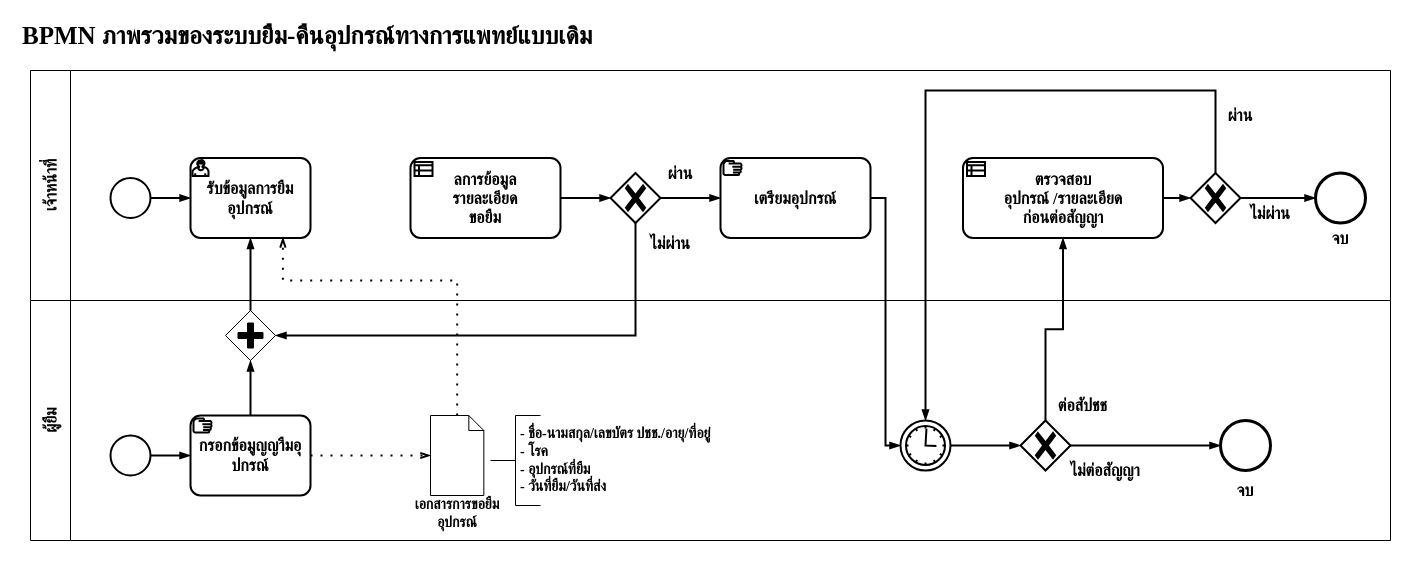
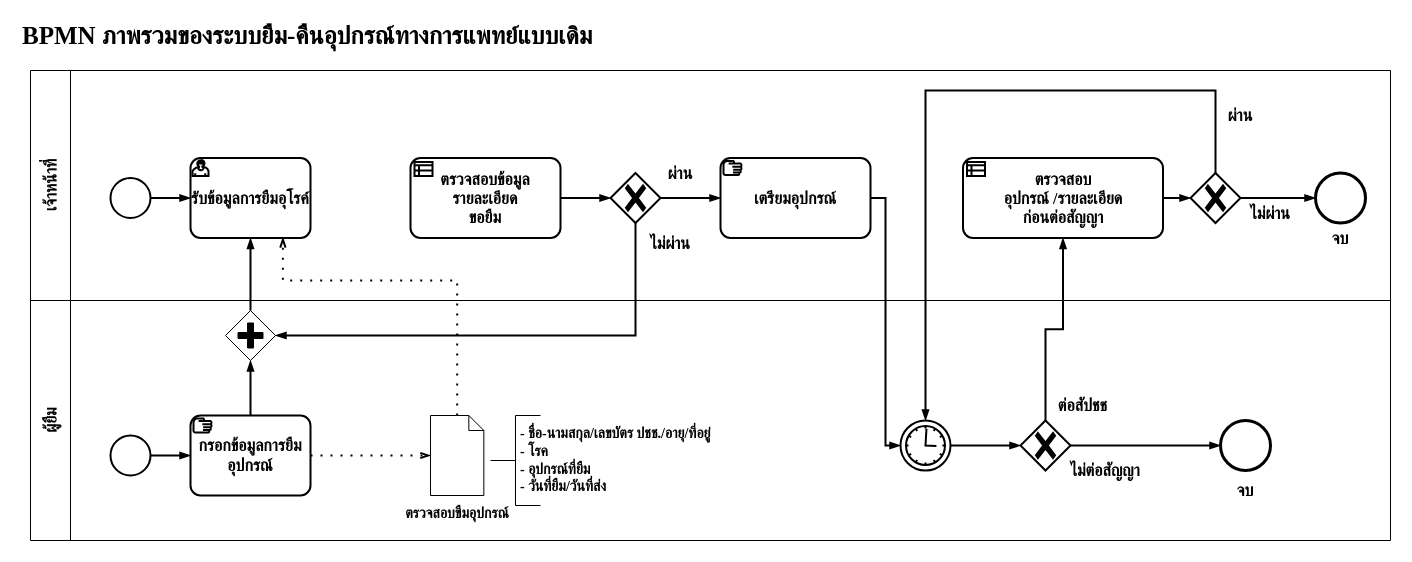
node "รับข้อมูลการยืมอุปกรณ์": label "รับข้อมูลการยืมอุปกรณ์" -> "รับข้อมูลการยืมอุโรค์"
node "ลการย้อมูล รายละเอียด ขอยืม": label "ลการย้อมูล รายละเอียด ขอยืม" -> "ตรวจสอบข้อมูล รายละเอียด ขอยืม"
node "กรอกข้อมูญญาืมอุปกรณ์": label "กรอกข้อมูญญาืมอุปกรณ์" -> "กรอกข้อมูลการยืมอุปกรณ์"
node "เอกสารการขอยืมอุปกรณ์": label "เอกสารการขอยืมอุปกรณ์" -> "ตรวจสอบขืมอุปกรณ์"
